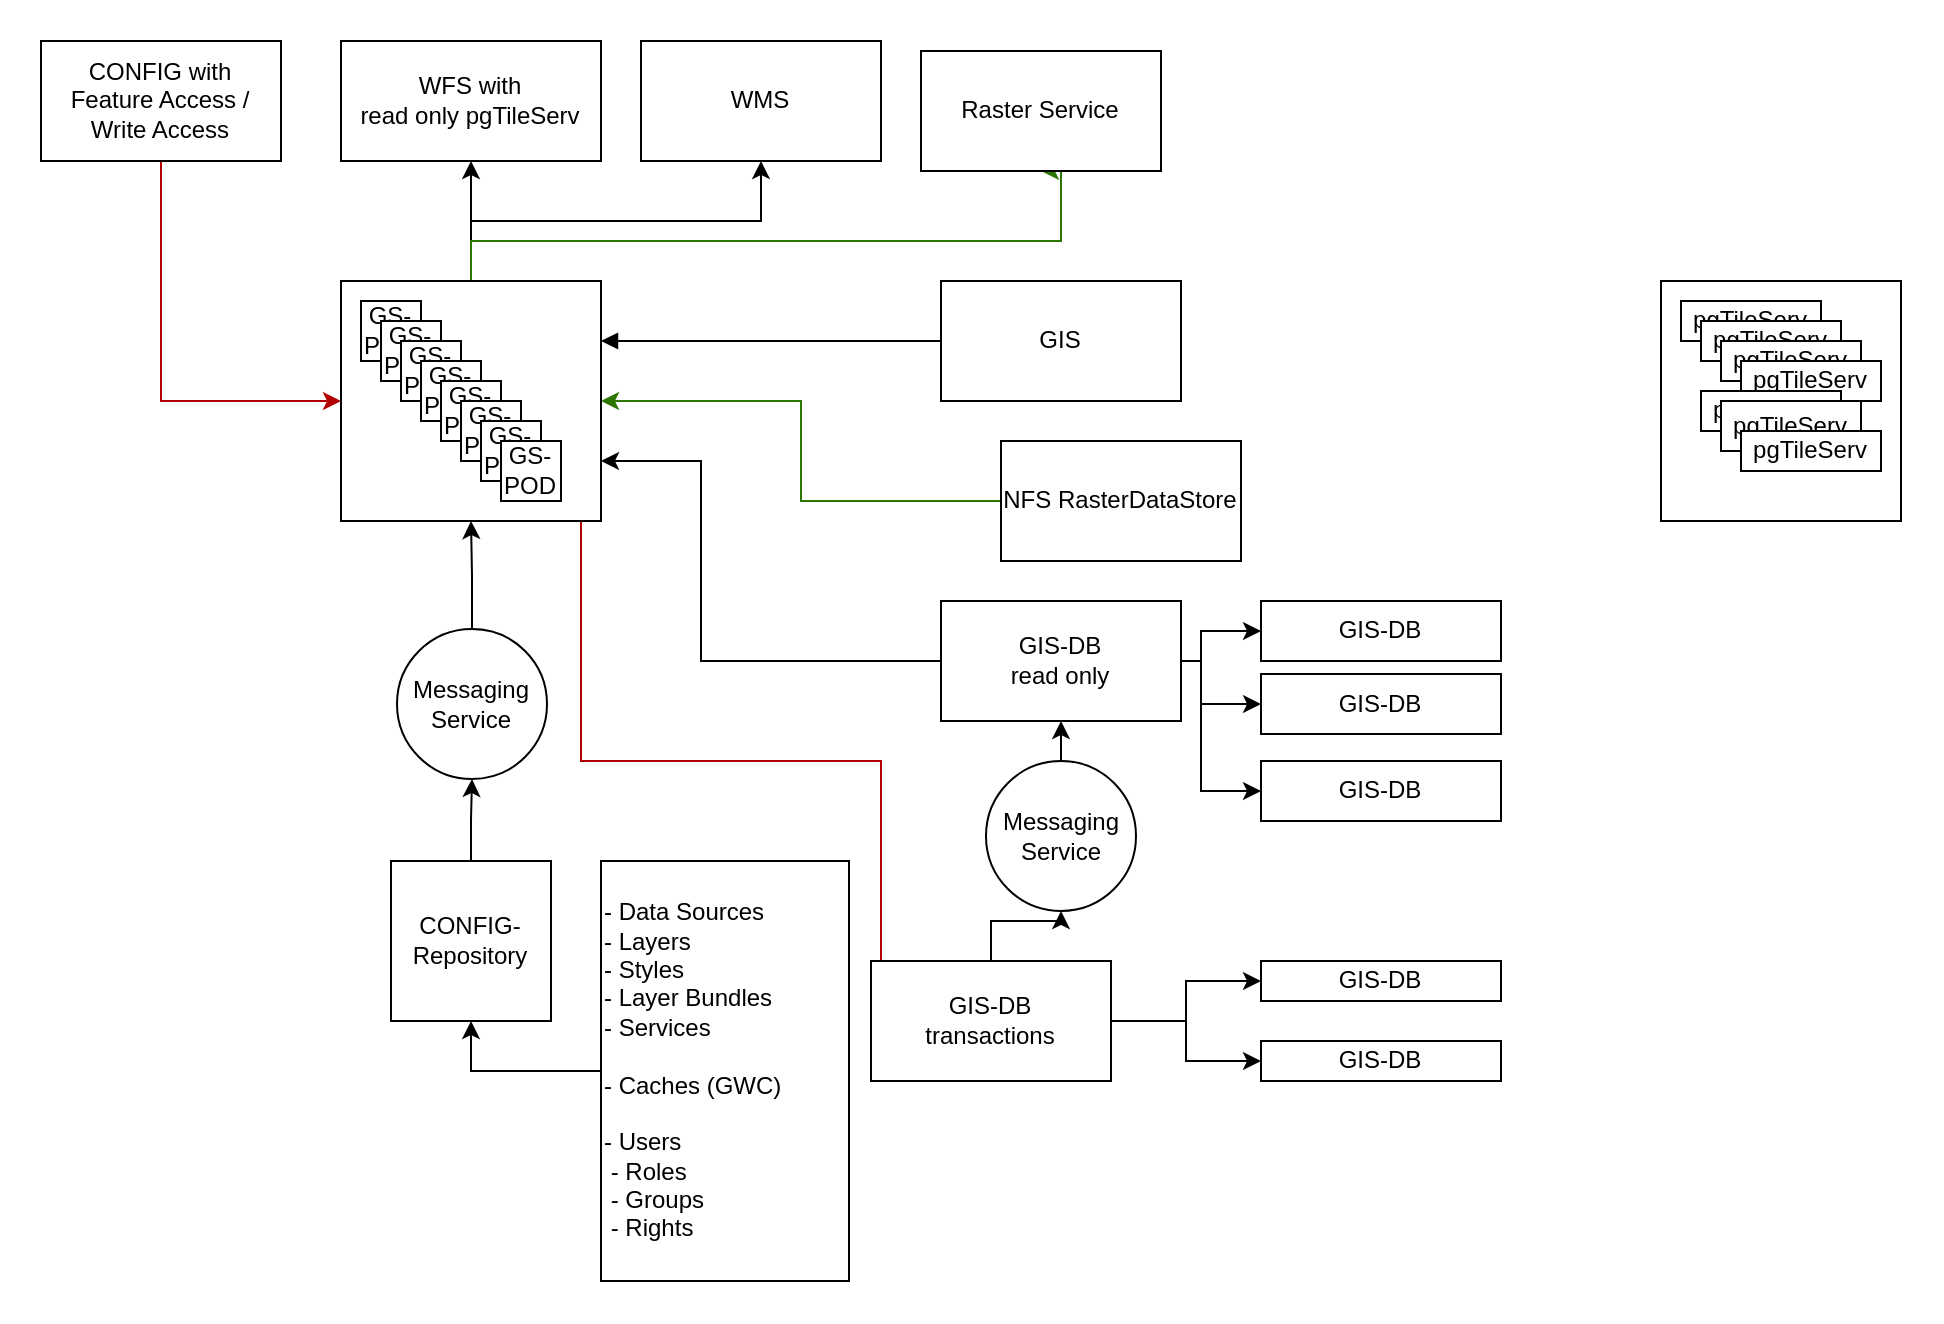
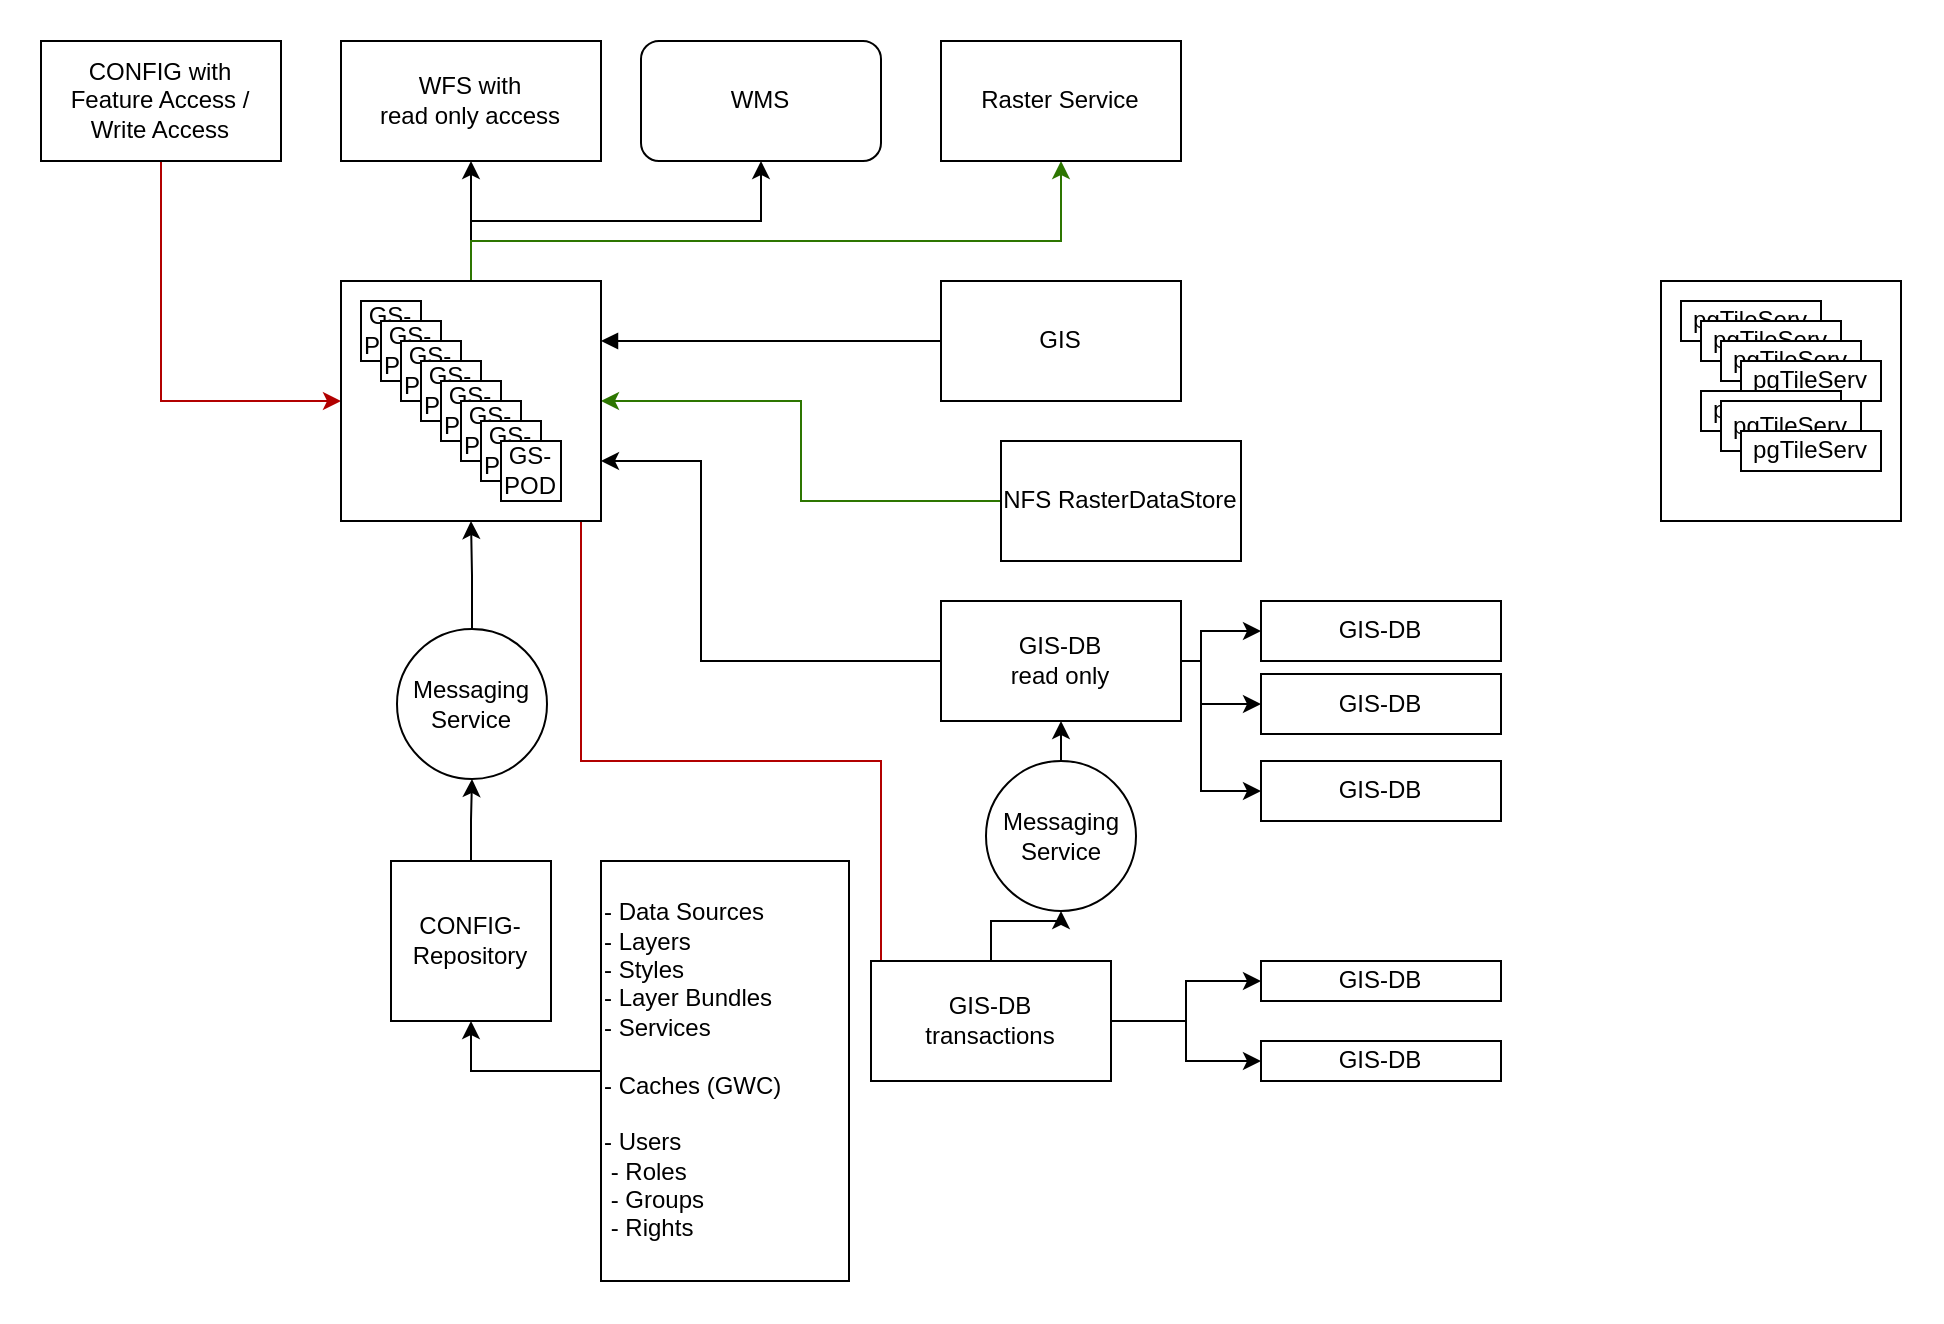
node "WFS with read only pgTileServ": label "WFS with read only pgTileServ" -> "WFS with read only access"
node "WMS": shape rectangle -> rounded rectangle
node "Raster Service": moved (1041, 111) -> (1061, 101)
